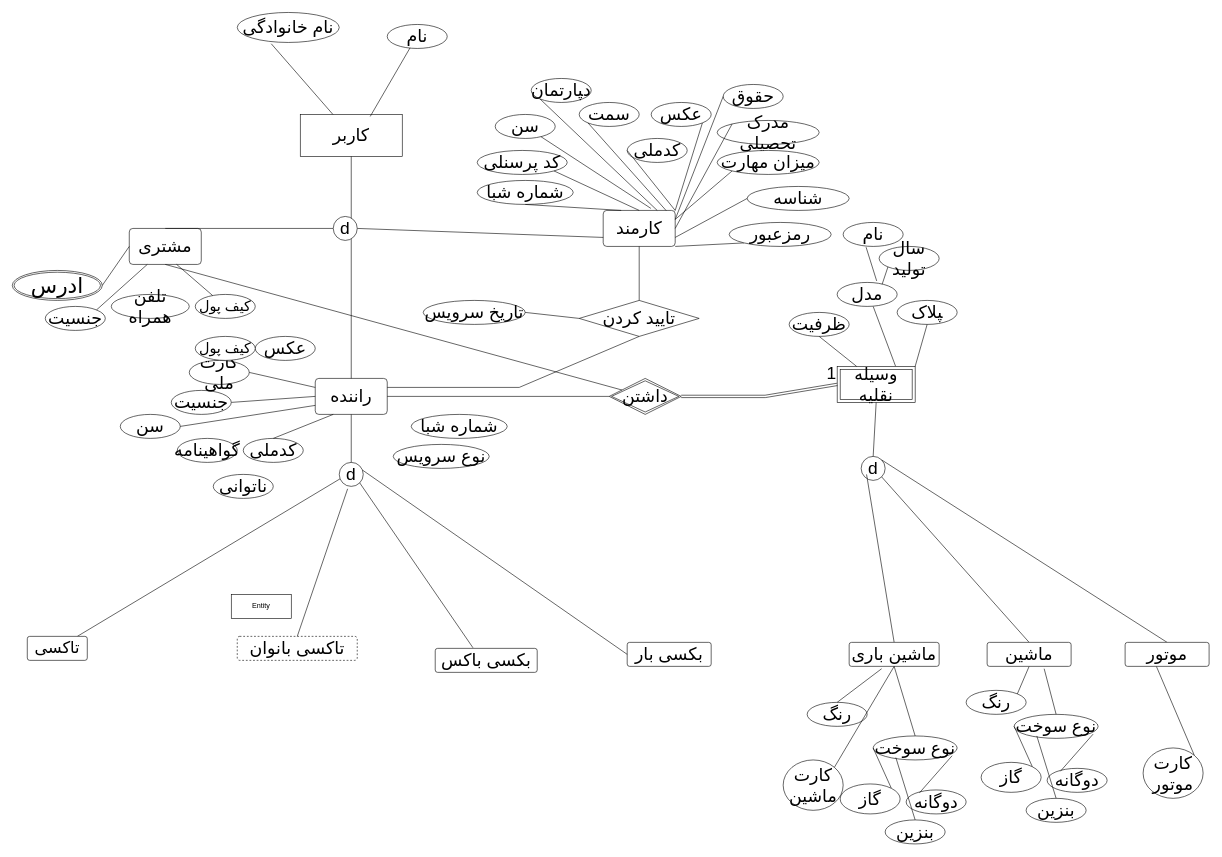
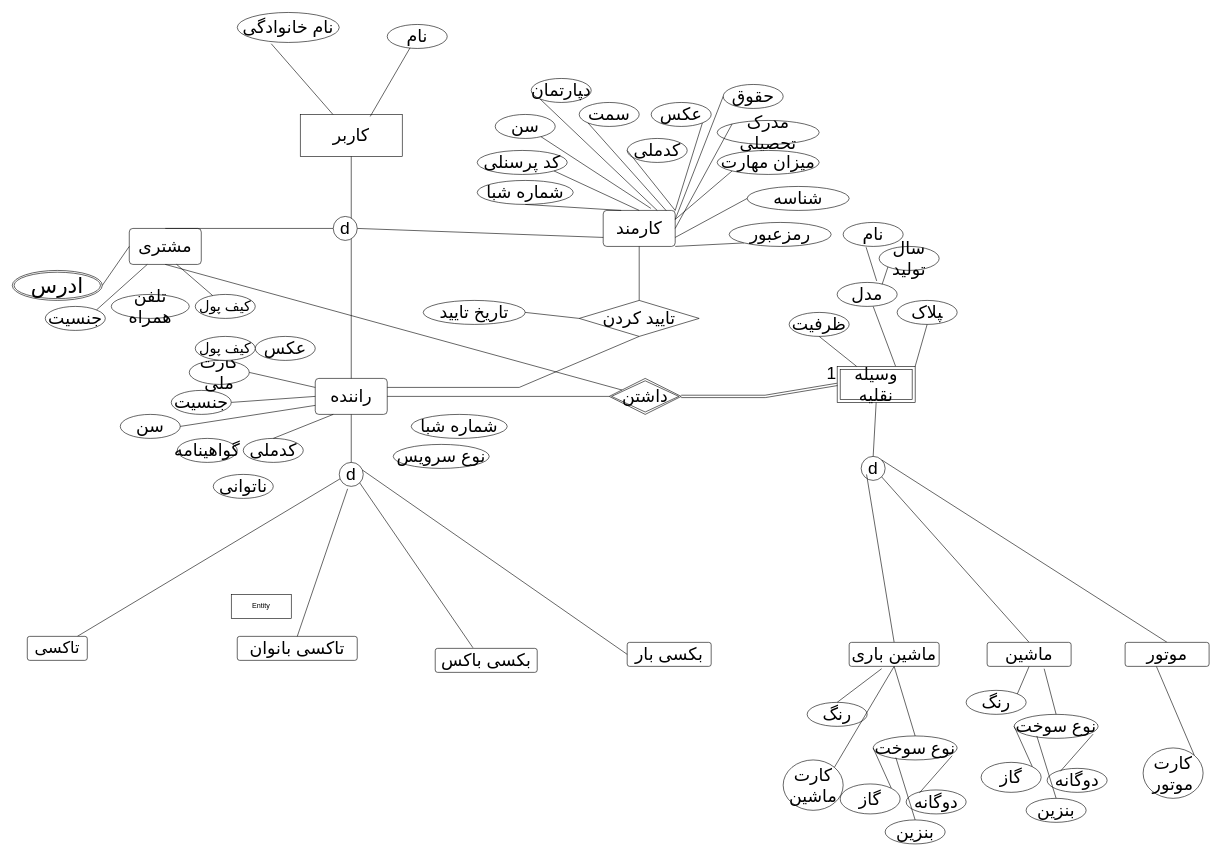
node "تاریخ سرویس": label "تاریخ سرویس" -> "تاریخ تایید"
node "تاکسی بانوان": style dashed -> solid
